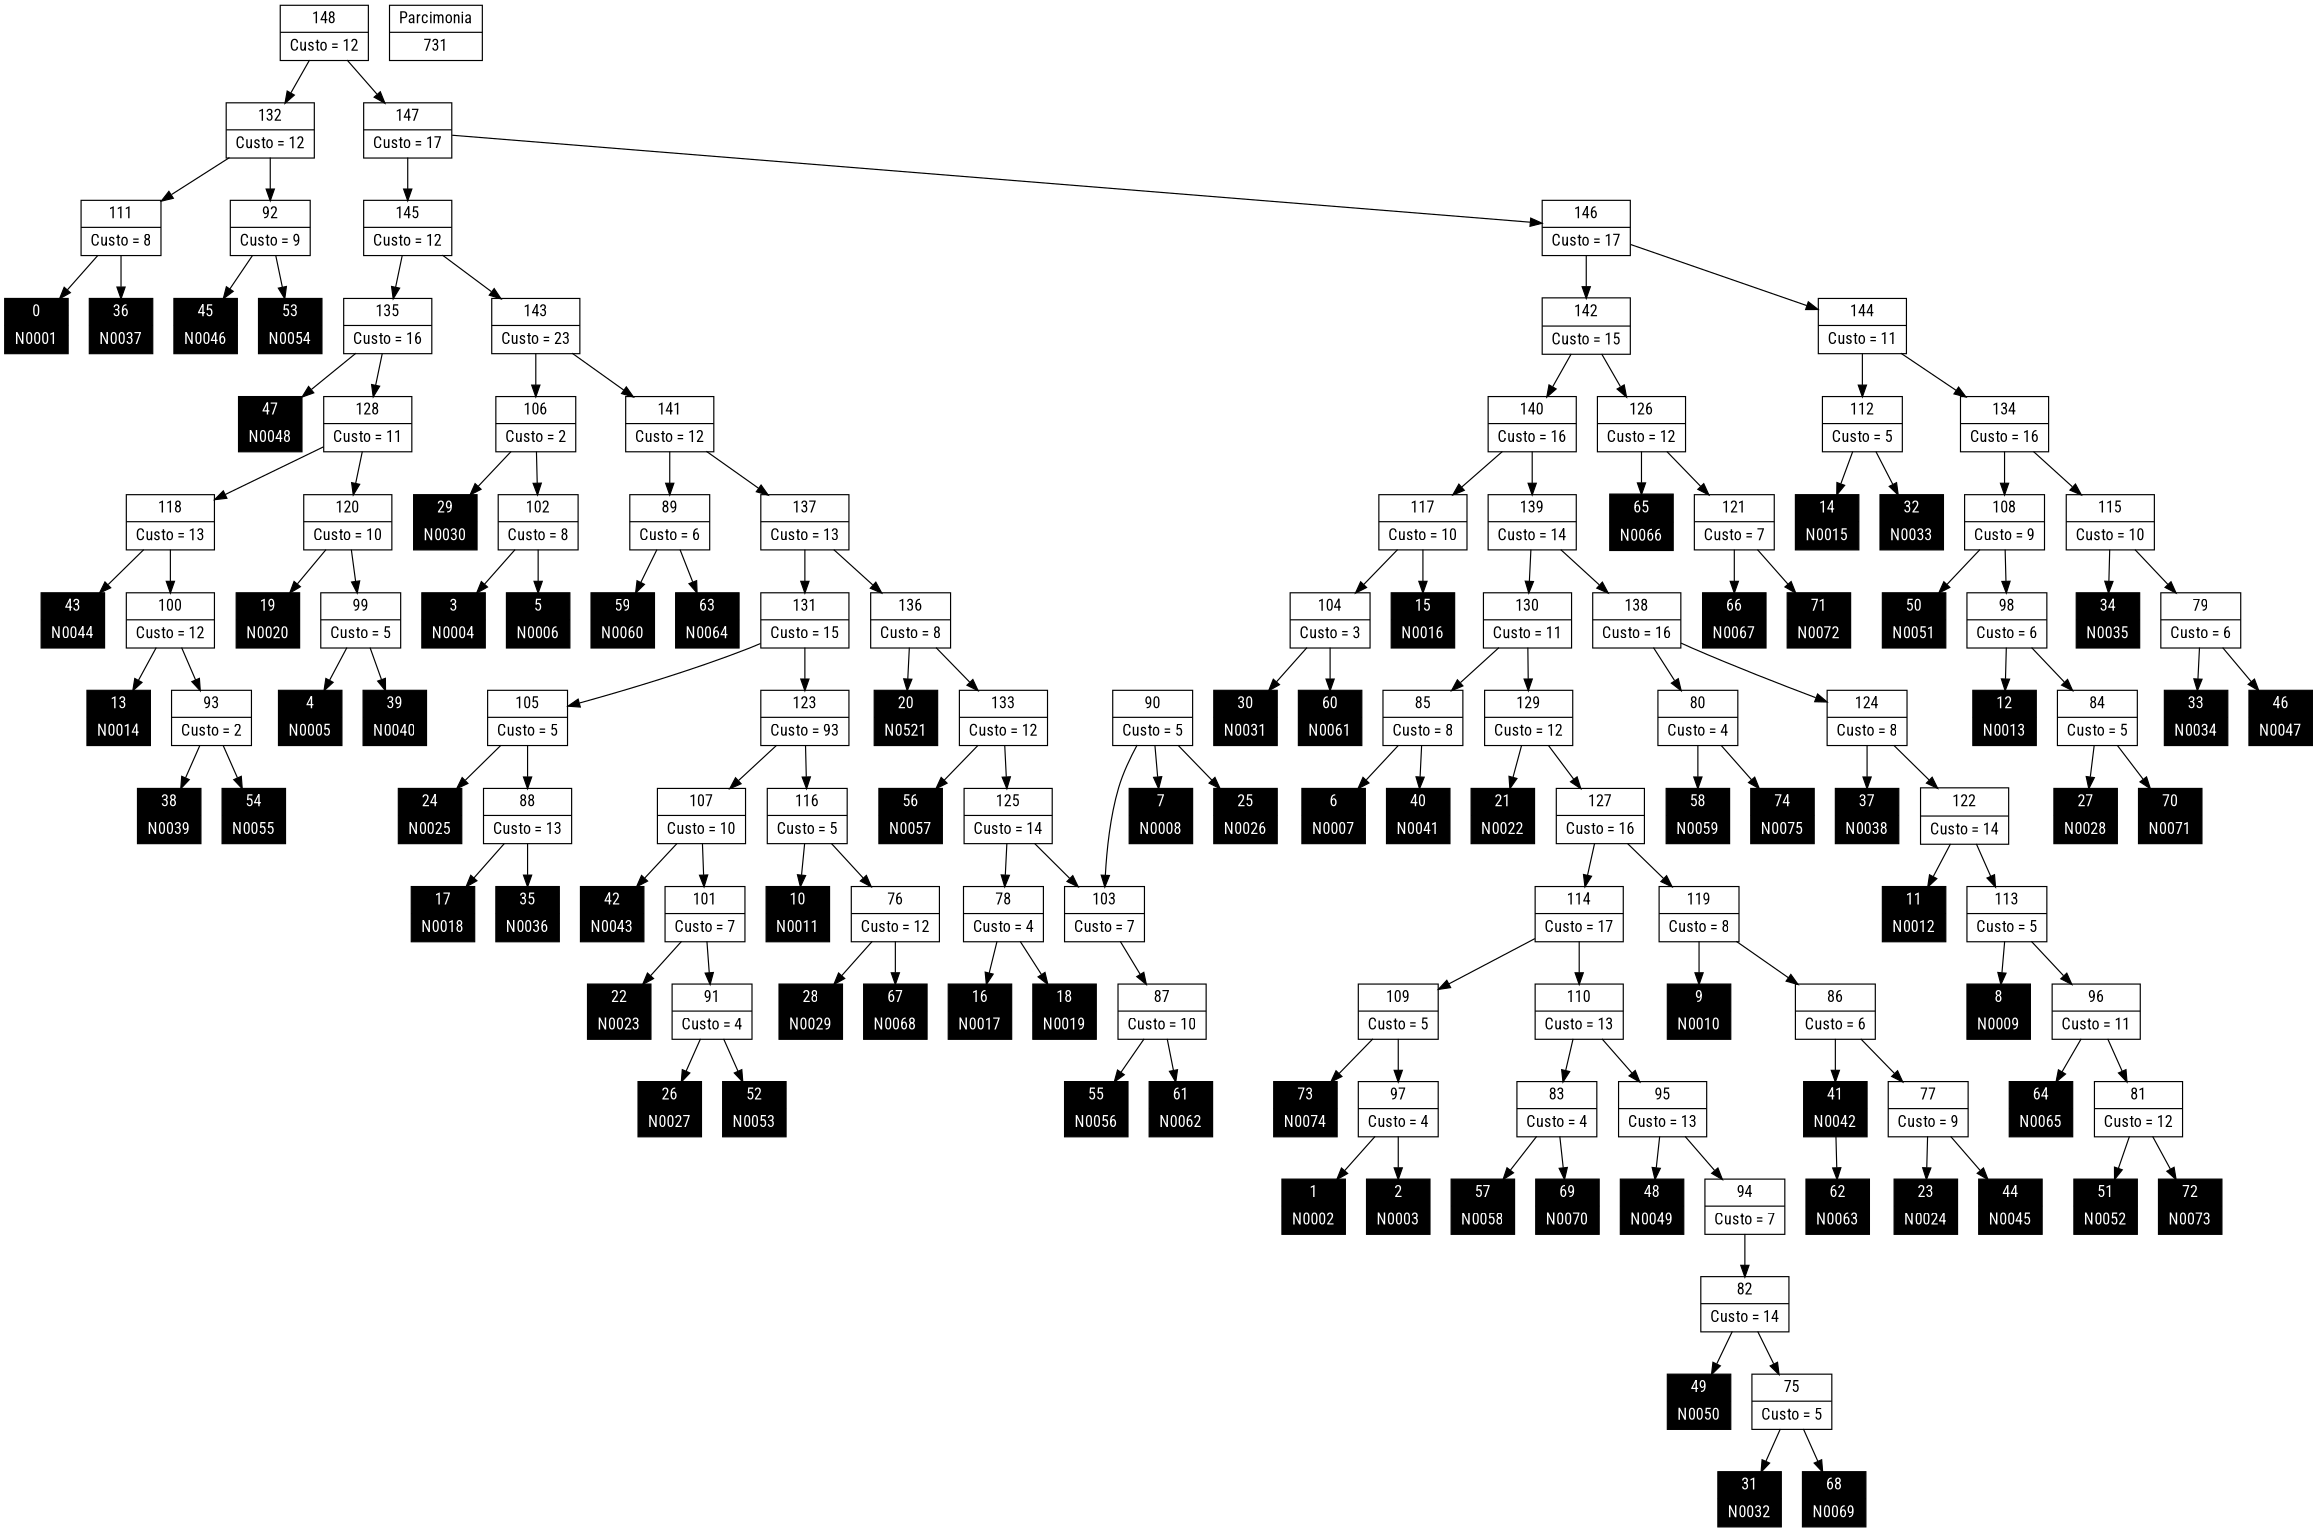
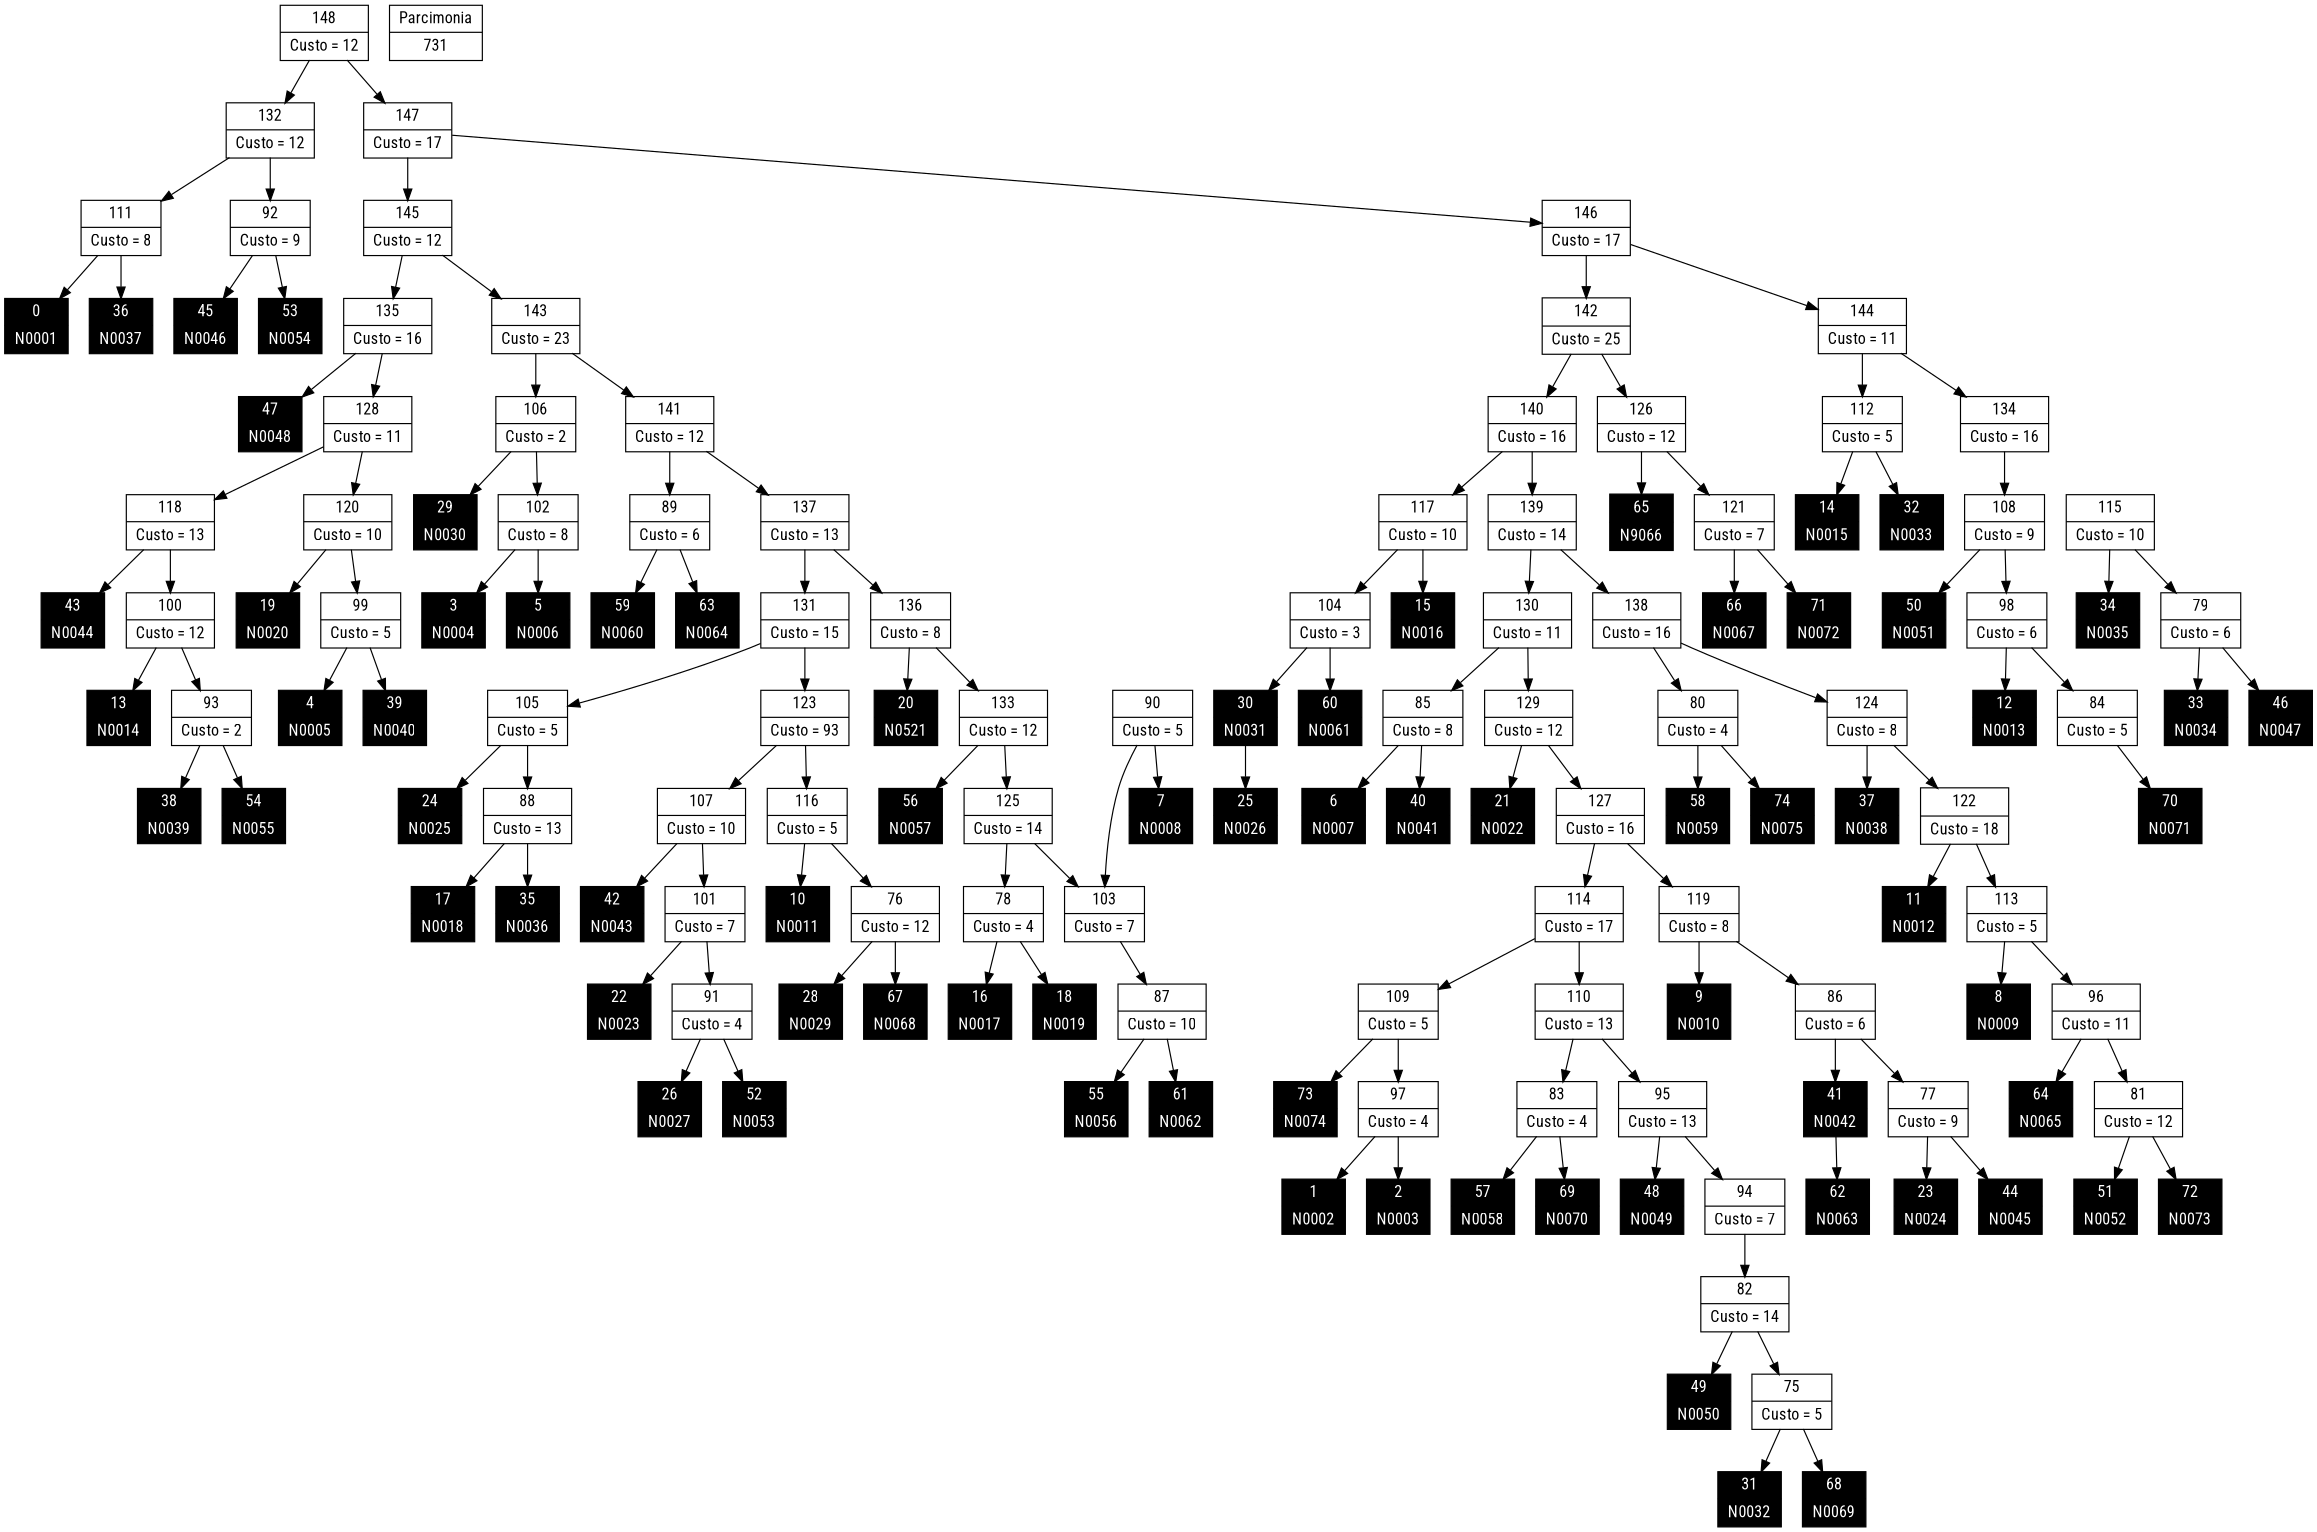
node "142": text "Custo = 15" -> "Custo = 25"
edge "134" -> "115": removed
node "65": text "N0066" -> "N9066"
edge "90" -> "25": now "30" -> "25"
node "27": removed
node "122": text "Custo = 14" -> "Custo = 18"
